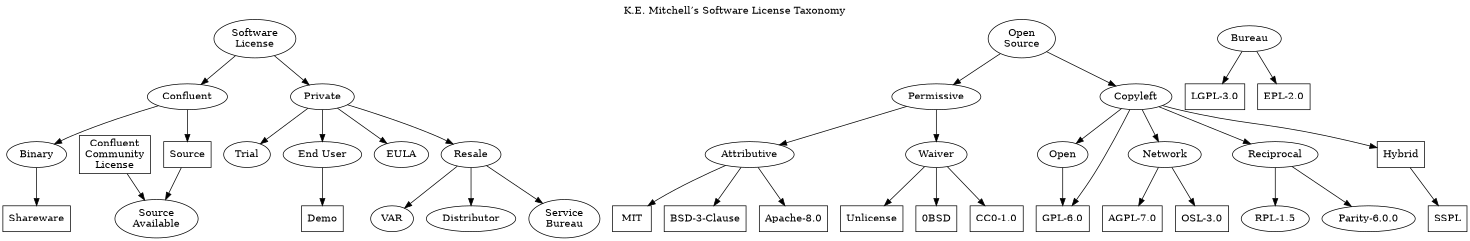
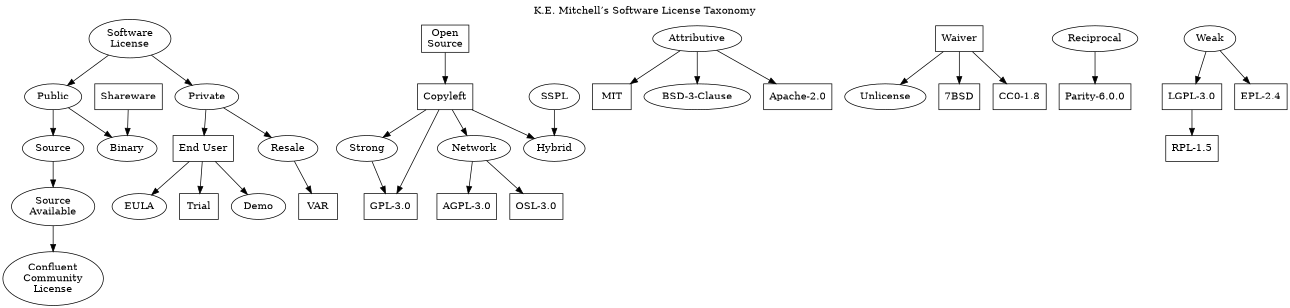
node "Open Source": shape ellipse -> box
node "Bureau": label "Bureau" -> "Weak"
node "Confluent": label "Confluent" -> "Public"
node "Permissive": removed
node "Copyleft": shape ellipse -> box
node "EPL-2.0": label "EPL-2.0" -> "EPL-2.4"
edge "Private" -> "Trial": now "End User" -> "Trial"
edge "Private" -> "EULA": now "End User" -> "EULA"
edge "Copyleft" -> "Reciprocal": removed
node "Confluent Community License": shape box -> ellipse
node "Source": shape box -> ellipse
node "Trial": shape ellipse -> box
node "End User": shape ellipse -> box
node "Waiver": shape ellipse -> box
node "Open": label "Open" -> "Strong"
node "Hybrid": shape box -> ellipse
edge "Binary" -> "Shareware": reversed
edge "Reciprocal" -> "RPL-1.5": now "LGPL-3.0" -> "RPL-1.5"
edge "Confluent Community License" -> "Source Available": reversed
edge "Hybrid" -> "SSPL": reversed
node "Demo": shape box -> ellipse
node "VAR": shape ellipse -> box
node "Distributor": removed
node "Service Bureau": removed
node "BSD-3-Clause": shape box -> ellipse
node "Apache-8.0": label "Apache-8.0" -> "Apache-2.0"
node "Unlicense": shape box -> ellipse
node "0BSD": label "0BSD" -> "7BSD"
node "CC0-1.0": label "CC0-1.0" -> "CC0-1.8"
node "GPL-6.0": label "GPL-6.0" -> "GPL-3.0"
node "AGPL-7.0": label "AGPL-7.0" -> "AGPL-3.0"
node "RPL-1.5": shape ellipse -> box
node "Parity-6.0.0": shape ellipse -> box
node "SSPL": shape box -> ellipse
